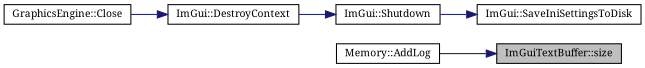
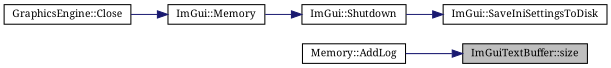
node "ImGui::DestroyContext": label "ImGui::DestroyContext" -> "ImGui::Memory"
